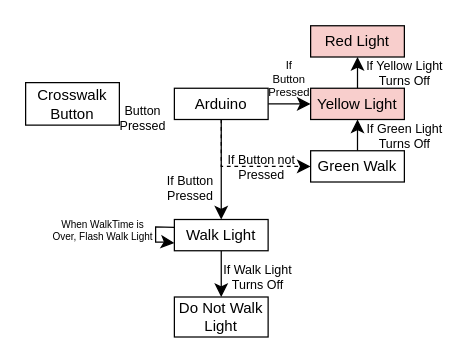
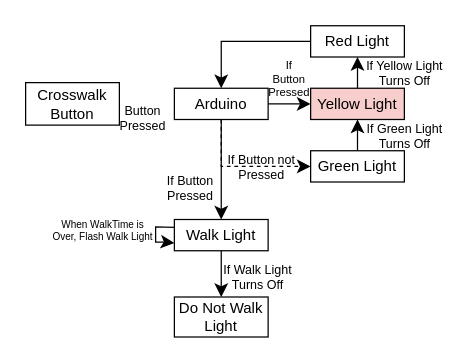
edge "Red Light" -> "Arduino": added
node "Red Light": fillcolor #f8cecc -> #ffffff
node "Green Walk": label "Green Walk" -> "Green Light"
